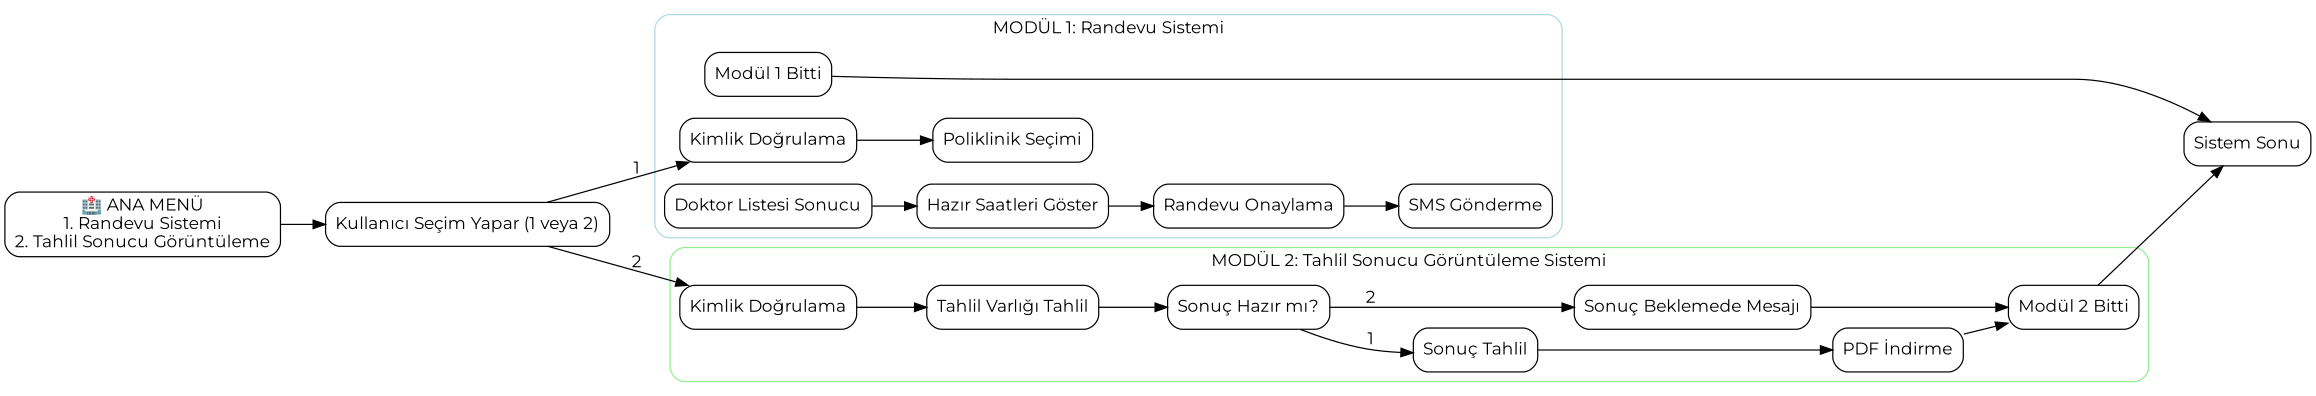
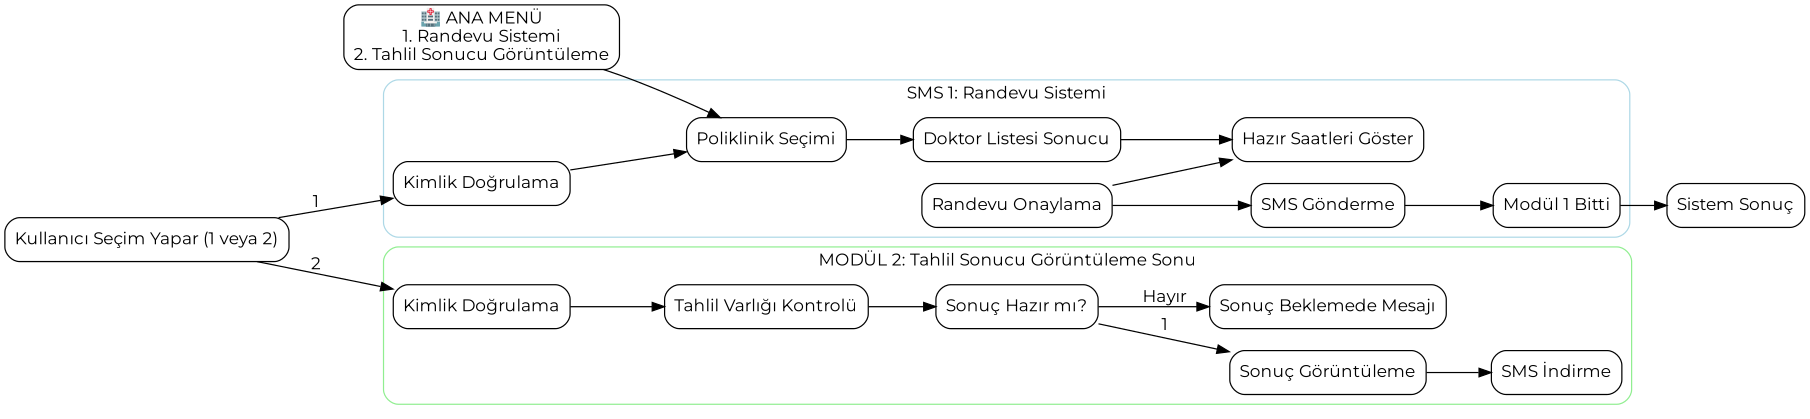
cluster "MODÜL 1: Randevu Sistemi": label "MODÜL 1: Randevu Sistemi" -> "SMS 1: Randevu Sistemi"
edge "Poliklinik Seçimi" -> "Doktor Listesi Sonucu": added
node "Sistem Sonu": label "Sistem Sonu" -> "Sistem Sonuç"
edge "SMS Gönderme" -> "Modül 1 Bitti": added
edge "Hazır Saatleri Göster" -> "Randevu Onaylama": reversed
edge "🏥 ANA MENÜ 1. Randevu Sistemi 2. Tahlil Sonucu Görüntüleme" -> "Kullanıcı Seçim Yapar (1 veya 2)": now "🏥 ANA MENÜ 1. Randevu Sistemi 2. Tahlil Sonucu Görüntüleme" -> "Poliklinik Seçimi"
cluster "MODÜL 2: Tahlil Sonucu Görüntüleme Sistemi": label "MODÜL 2: Tahlil Sonucu Görüntüleme Sistemi" -> "MODÜL 2: Tahlil Sonucu Görüntüleme Sonu"
edge "Sonuç Hazır mı?" -> "Sonuç Beklemede Mesajı": label "2" -> "Hayır"
node "Tahlil Varlığı Tahlil": label "Tahlil Varlığı Tahlil" -> "Tahlil Varlığı Kontrolü"
node "Modül 2 Bitti": removed
node "Sonuç Tahlil": label "Sonuç Tahlil" -> "Sonuç Görüntüleme"
node "PDF İndirme": label "PDF İndirme" -> "SMS İndirme"
